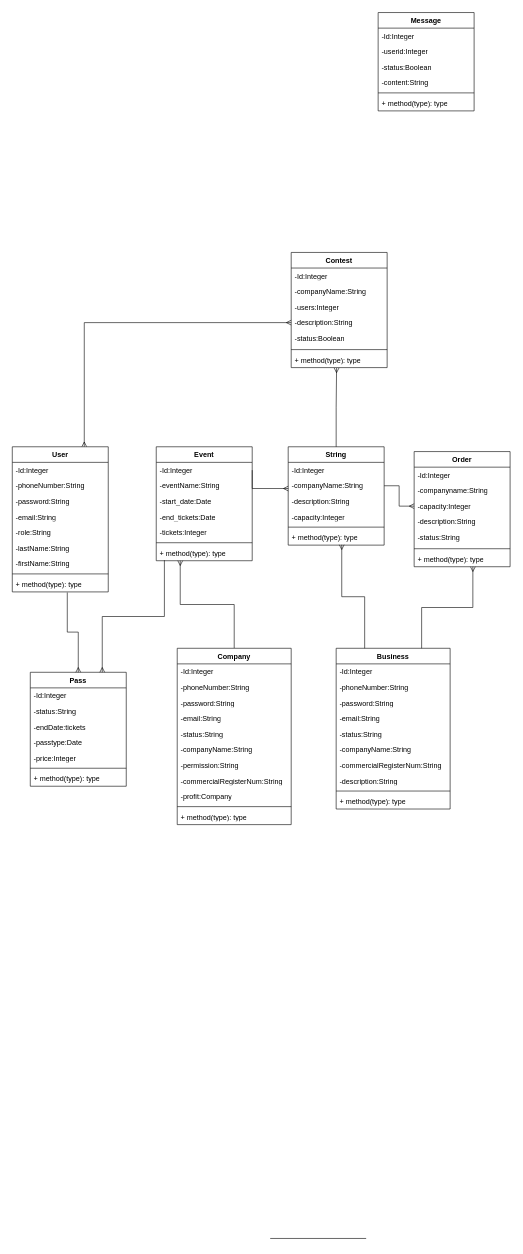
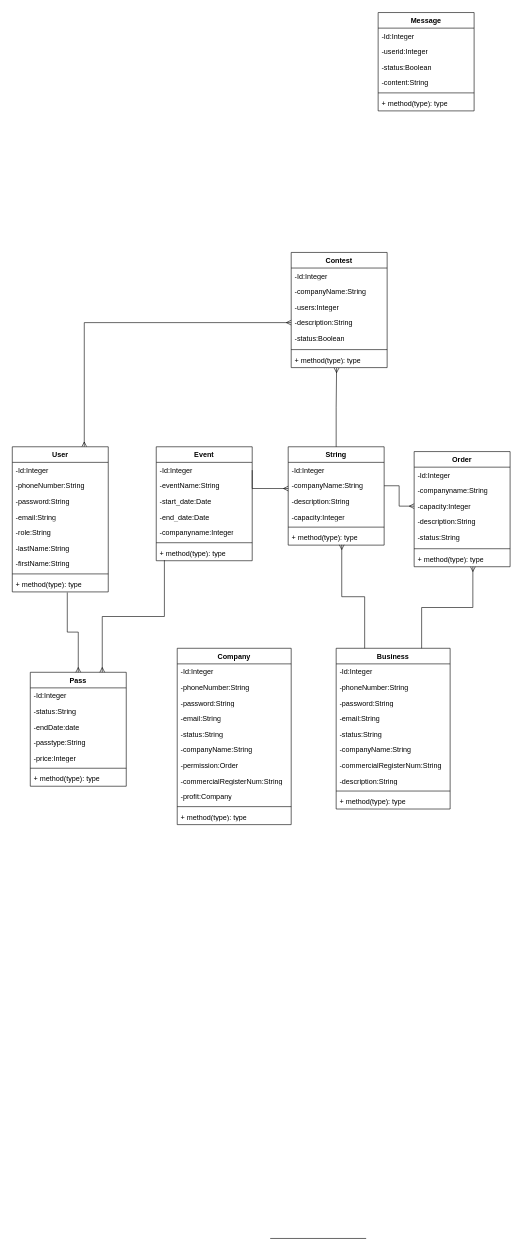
node "-end_tickets:Date": label "-end_tickets:Date" -> "-end_date:Date"
node "-tickets:Integer": label "-tickets:Integer" -> "-companyname:Integer"
edge "Company" -> "Event": removed
node "-endDate:tickets": label "-endDate:tickets" -> "-endDate:date"
node "-passtype:Date": label "-passtype:Date" -> "-passtype:String"
node "-permission:String": label "-permission:String" -> "-permission:Order"
